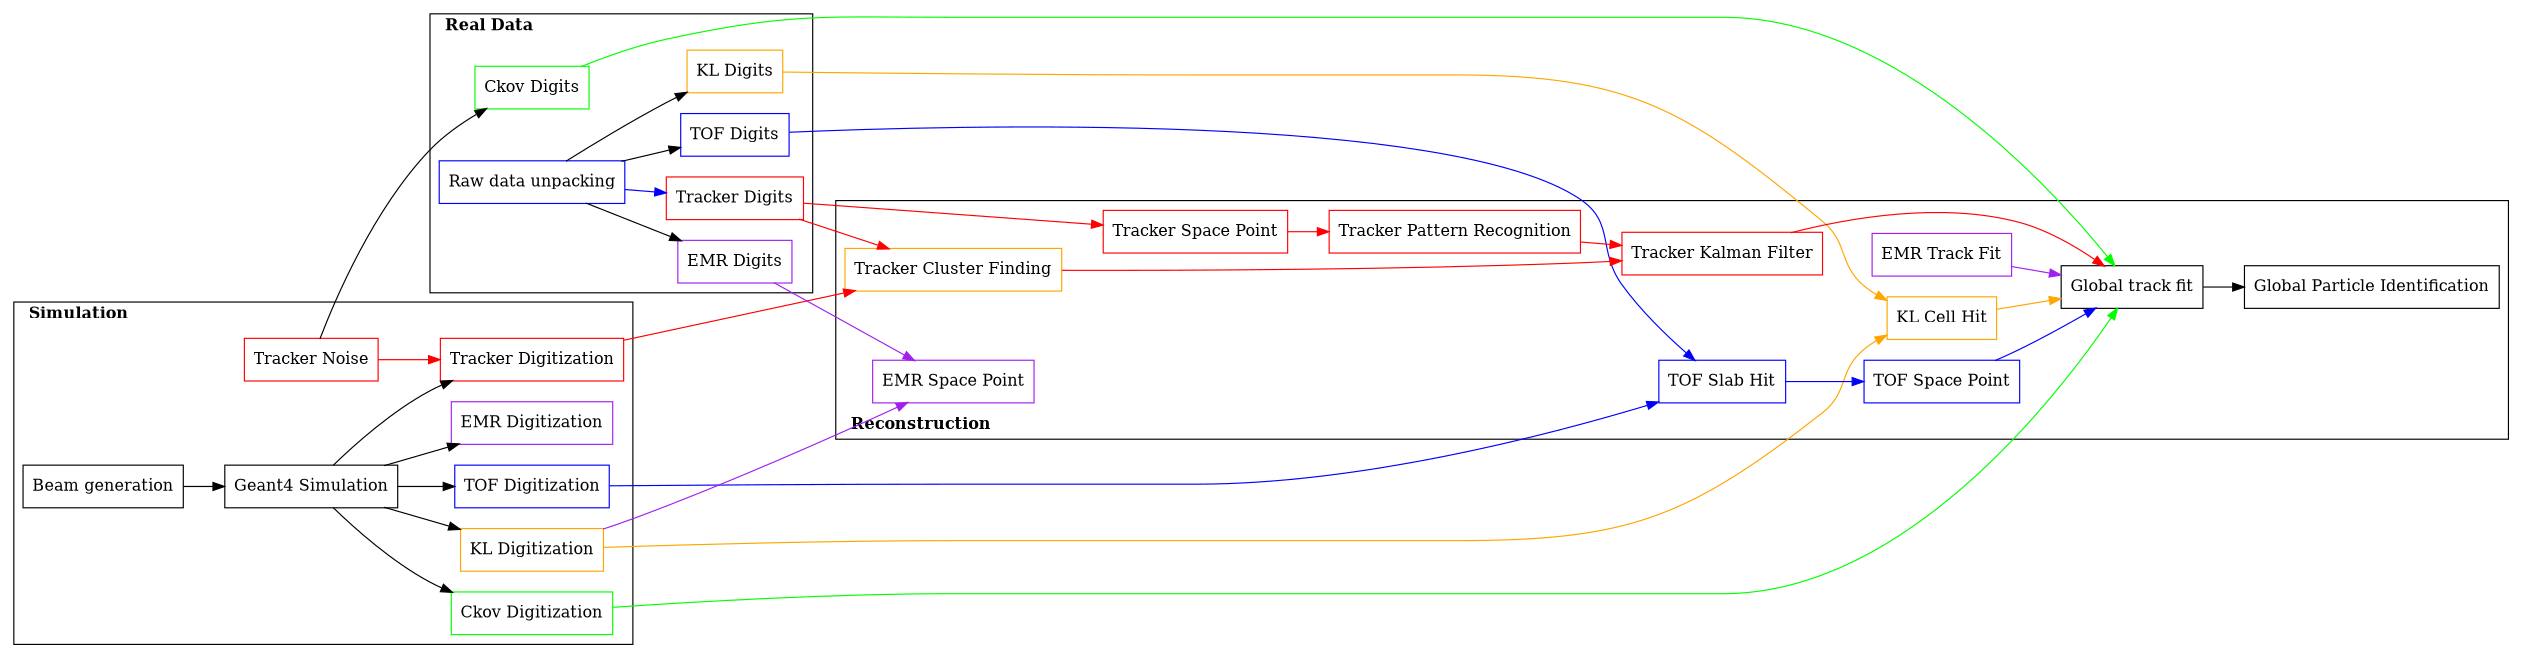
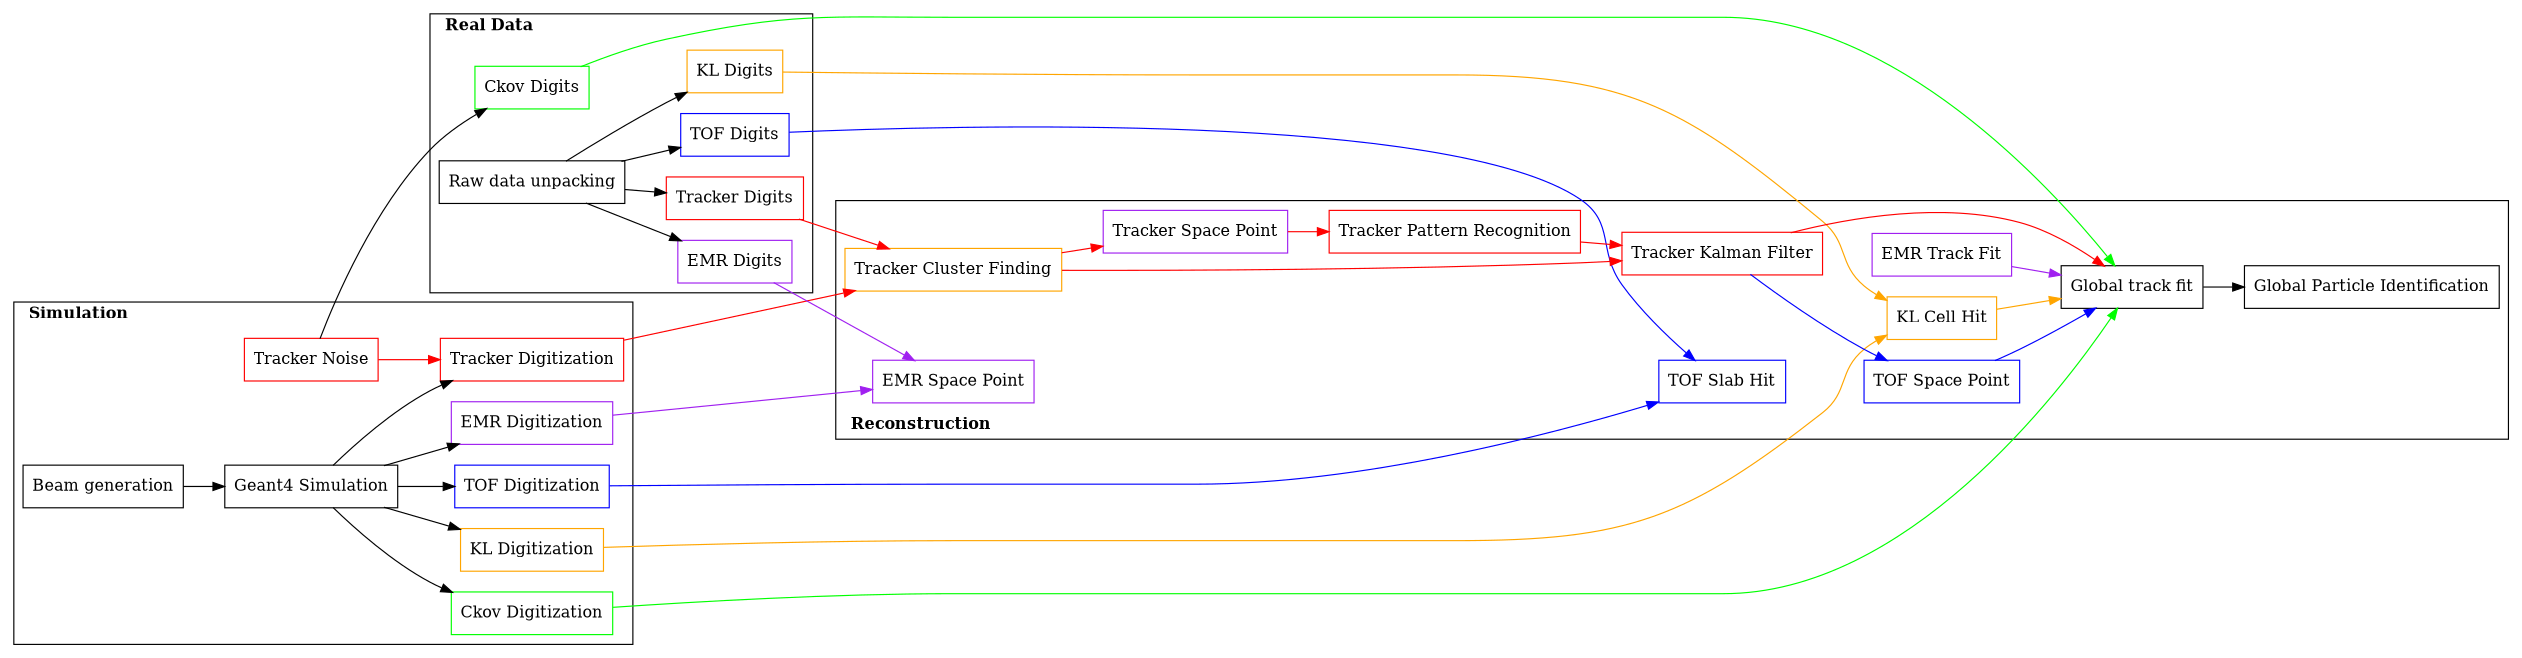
node "Raw data unpacking": color blue -> black
edge "Raw data unpacking" -> "Tracker Digits": color blue -> black
edge "Tracker Digits" -> "Tracker Space Point": now "Tracker Cluster Finding" -> "Tracker Space Point"
node "Tracker Space Point": color red -> purple
edge "TOF Slab Hit" -> "TOF Space Point": now "Tracker Kalman Filter" -> "TOF Space Point"
edge "KL Digitization" -> "EMR Space Point": now "EMR Digitization" -> "EMR Space Point"
